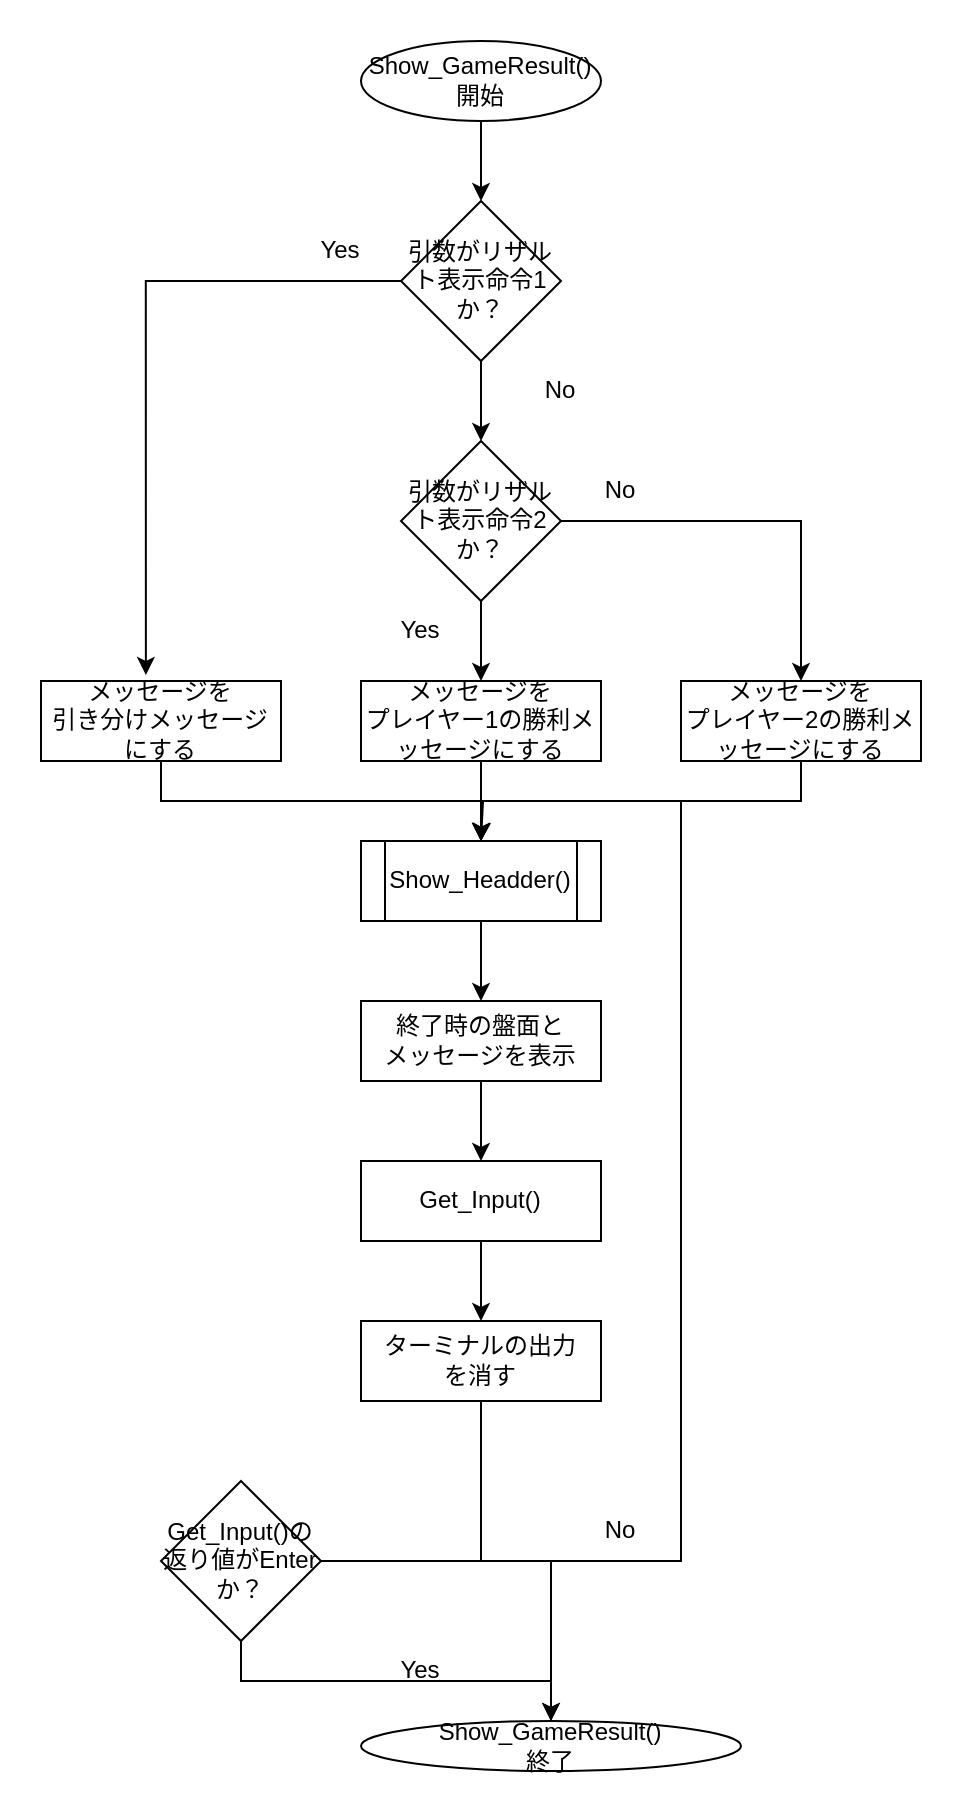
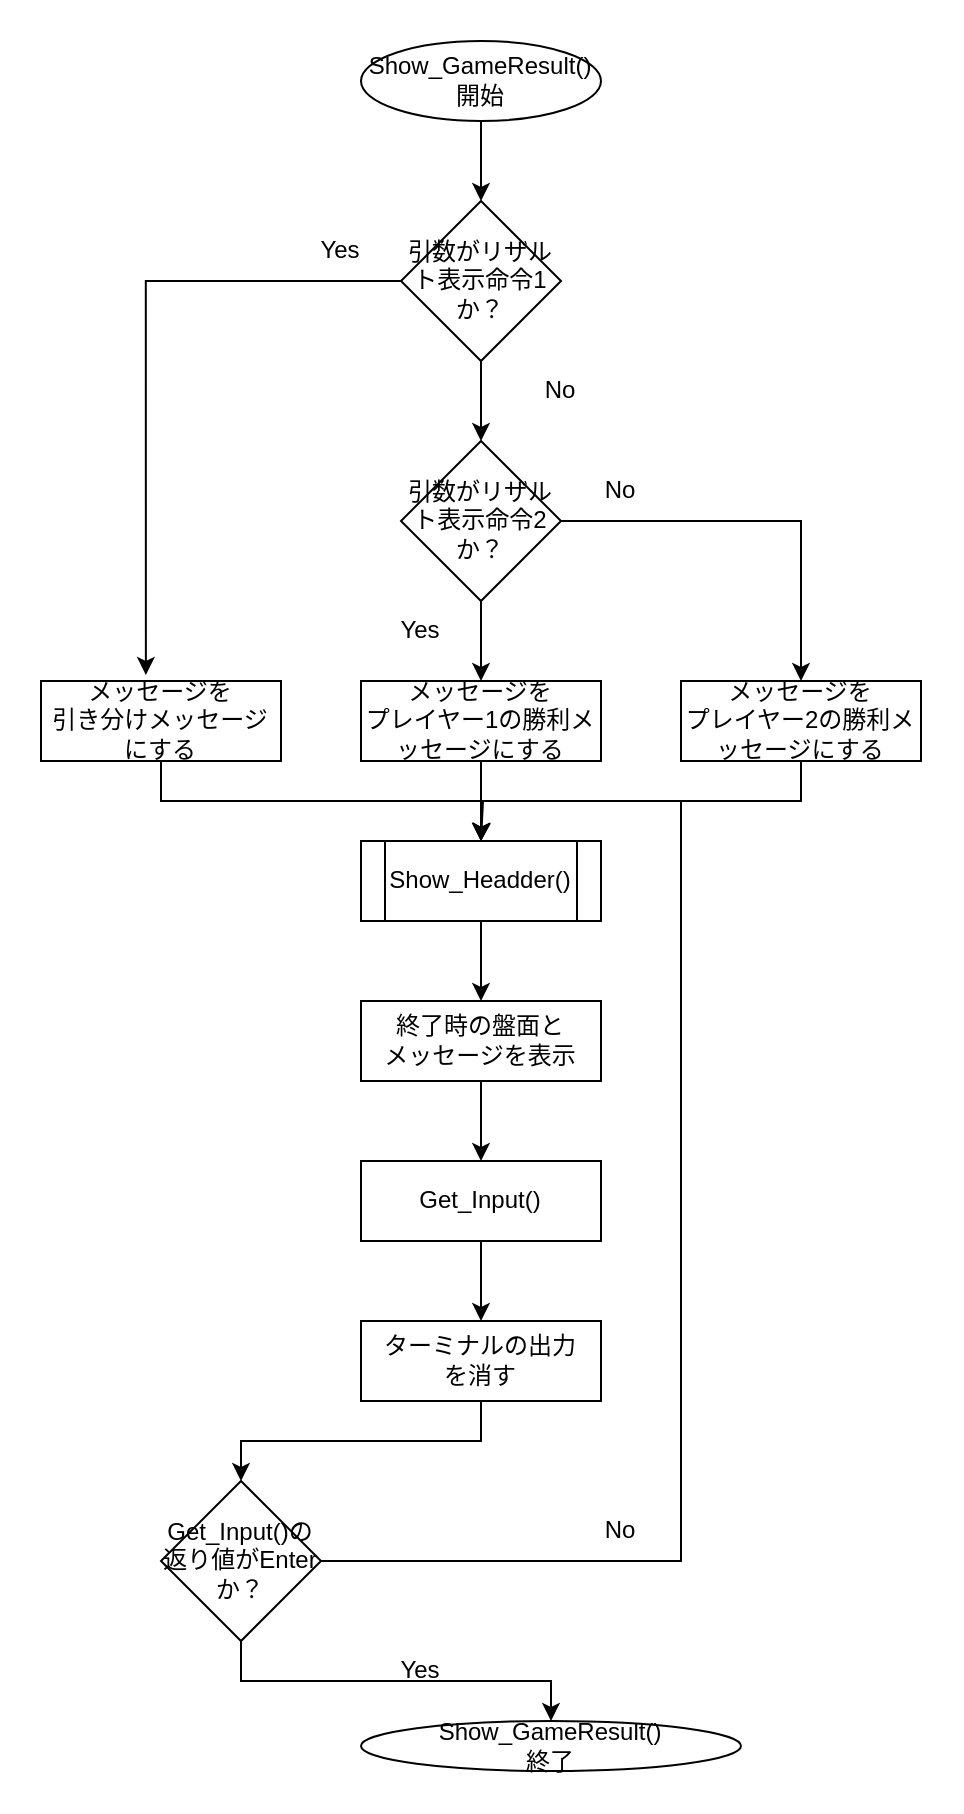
edge "ターミナルの出力 を消す" -> "Show_GameResult() 終了": now "ターミナルの出力 を消す" -> "Get_Input()の返り値がEnterか？"
